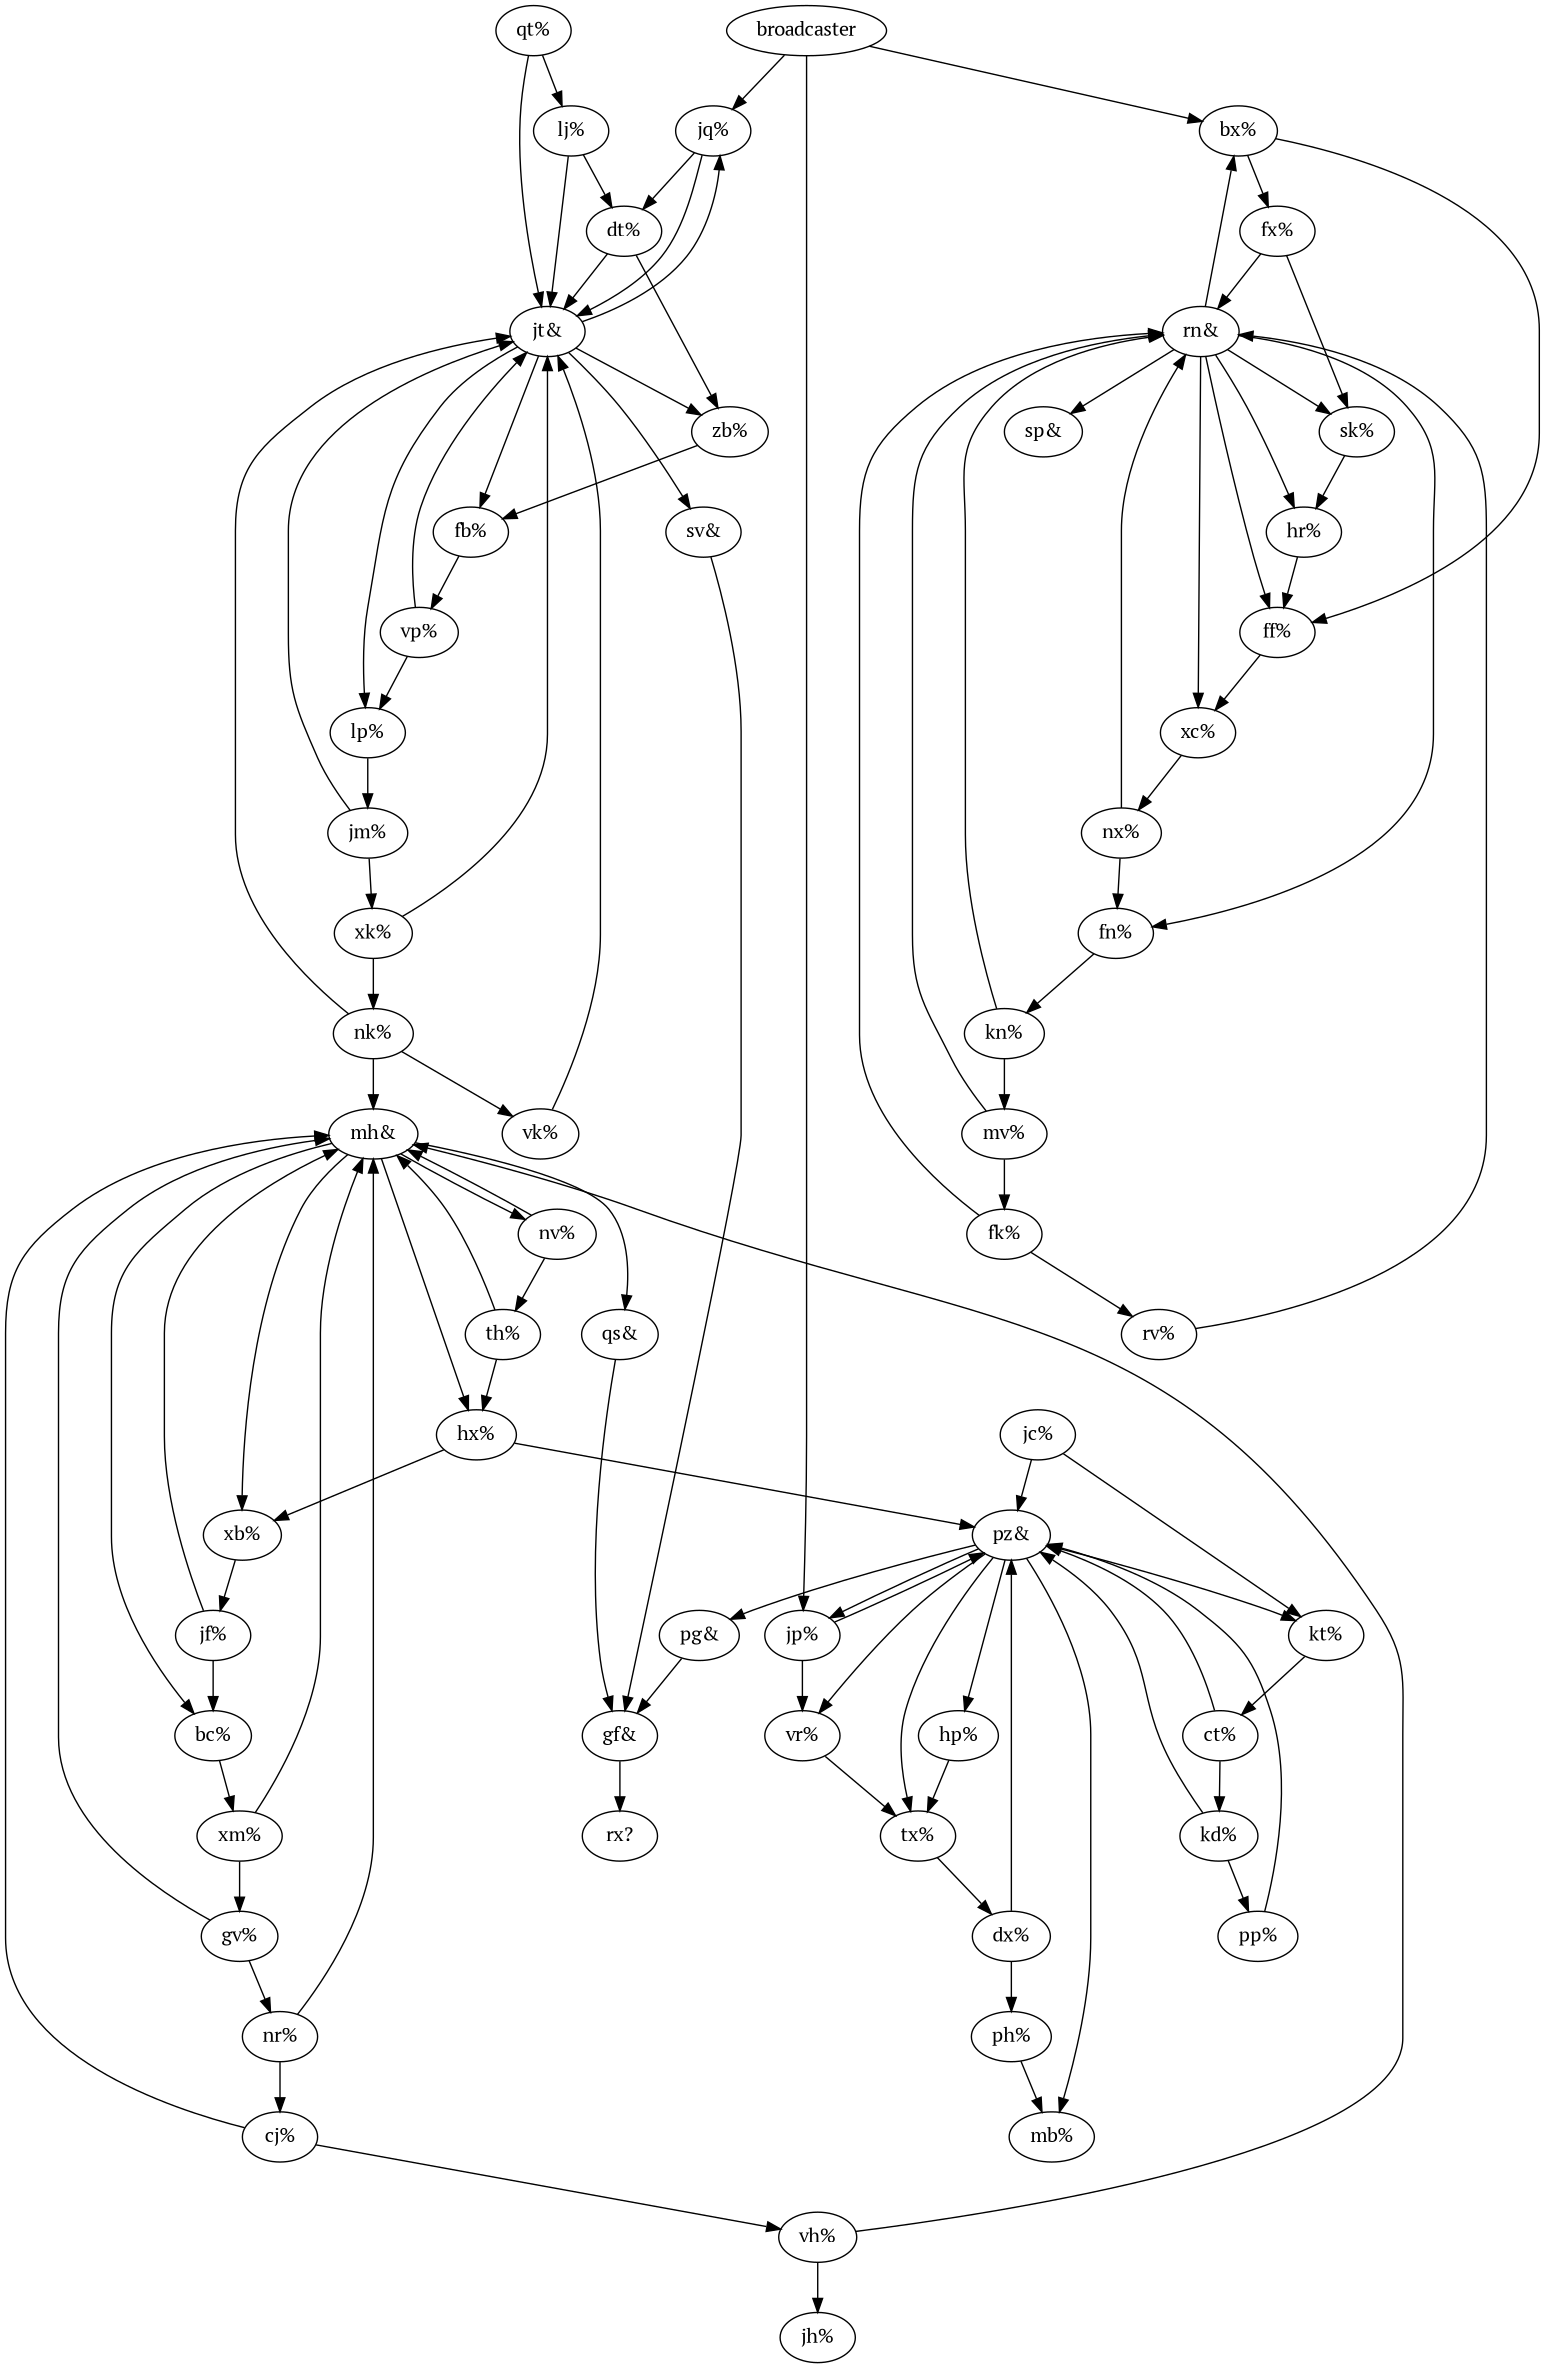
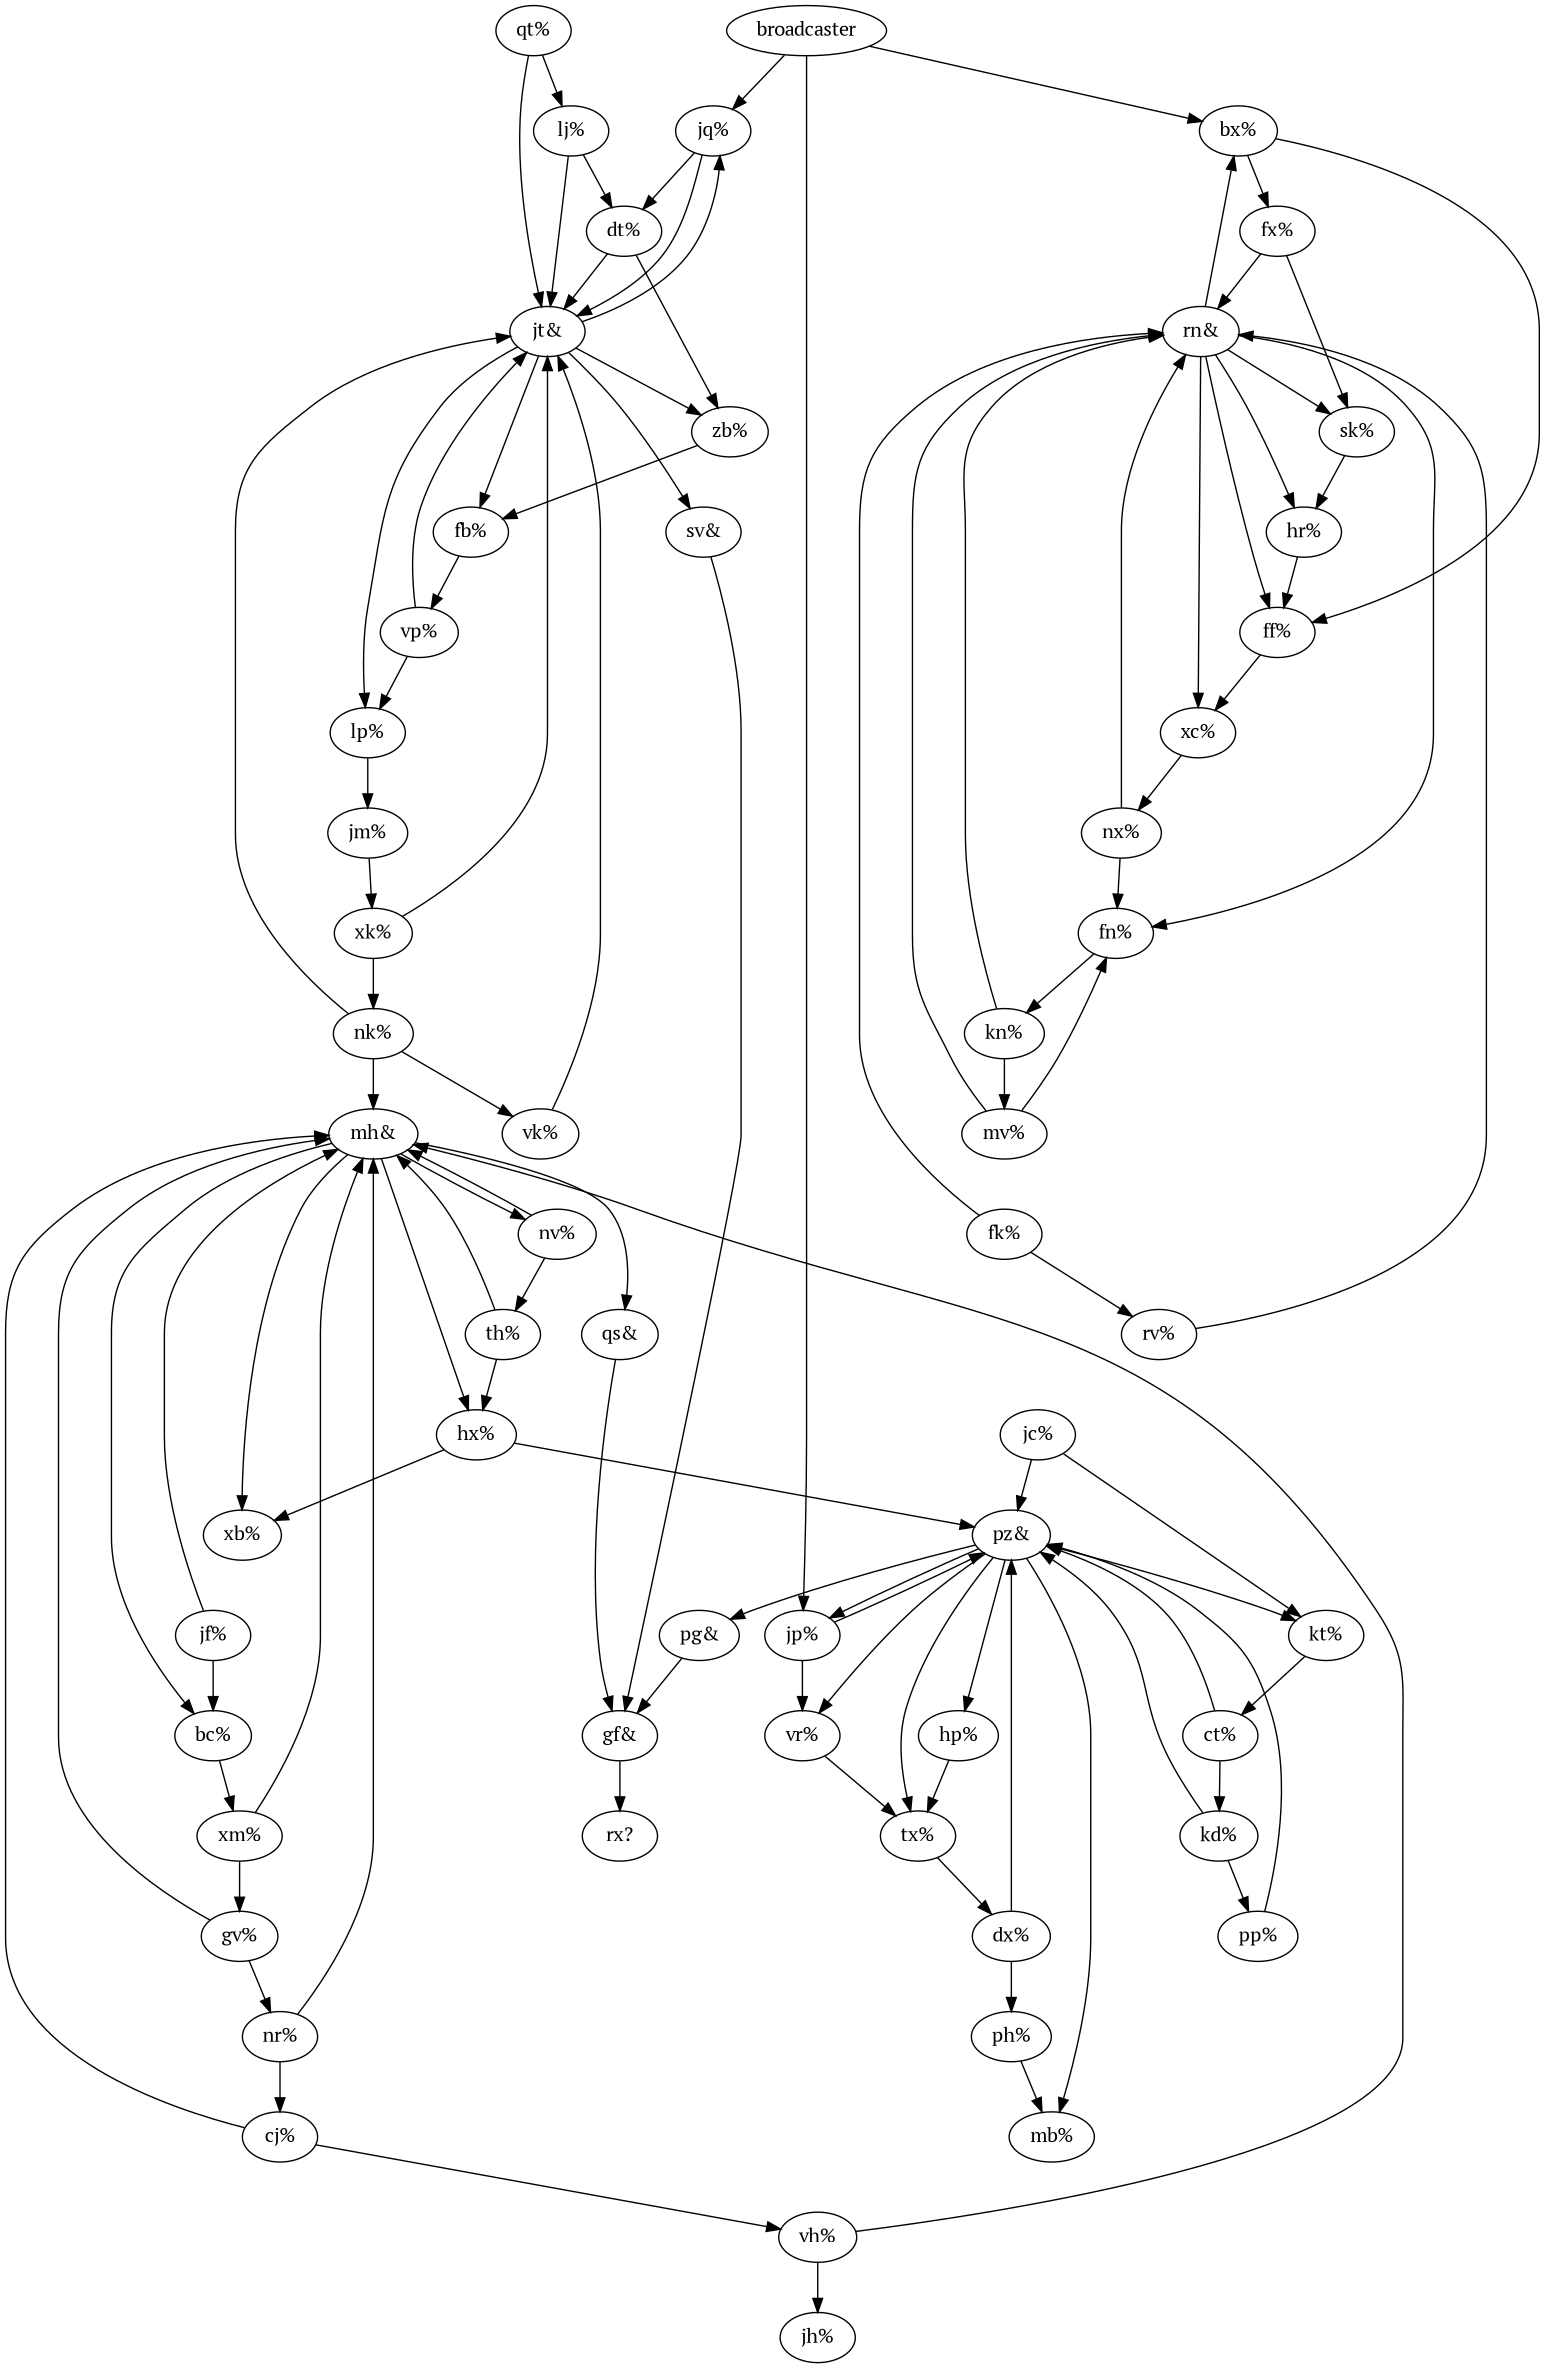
node "sp&": removed
edge "jm%" -> "jt&": removed
edge "mv%" -> "fk%": now "mv%" -> "fn%"
edge "xb%" -> "jf%": removed
